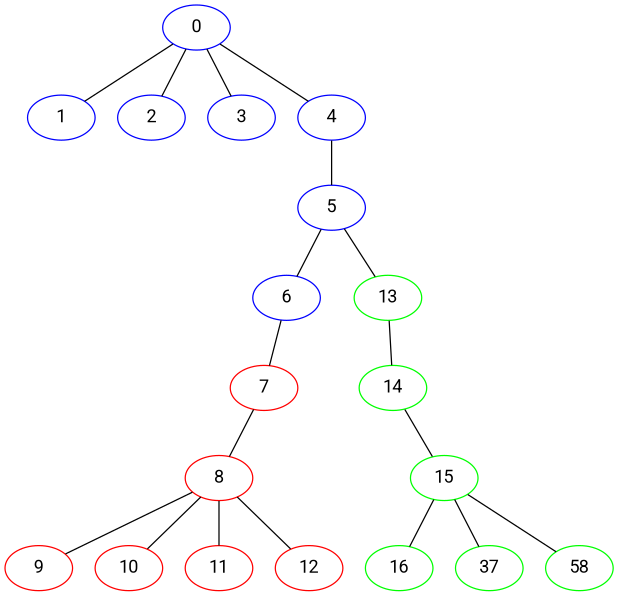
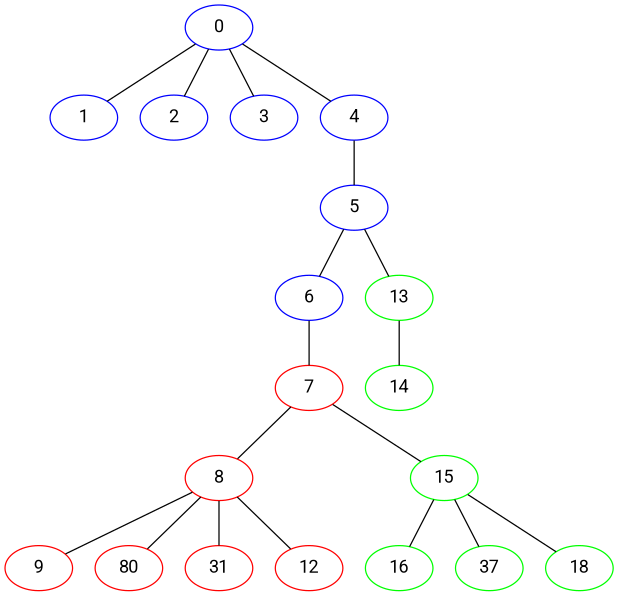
edge "14" -- "15": now "7" -- "15"
node "10": label "10" -> "80"
node "11": label "11" -> "31"
node "58": label "58" -> "18"
